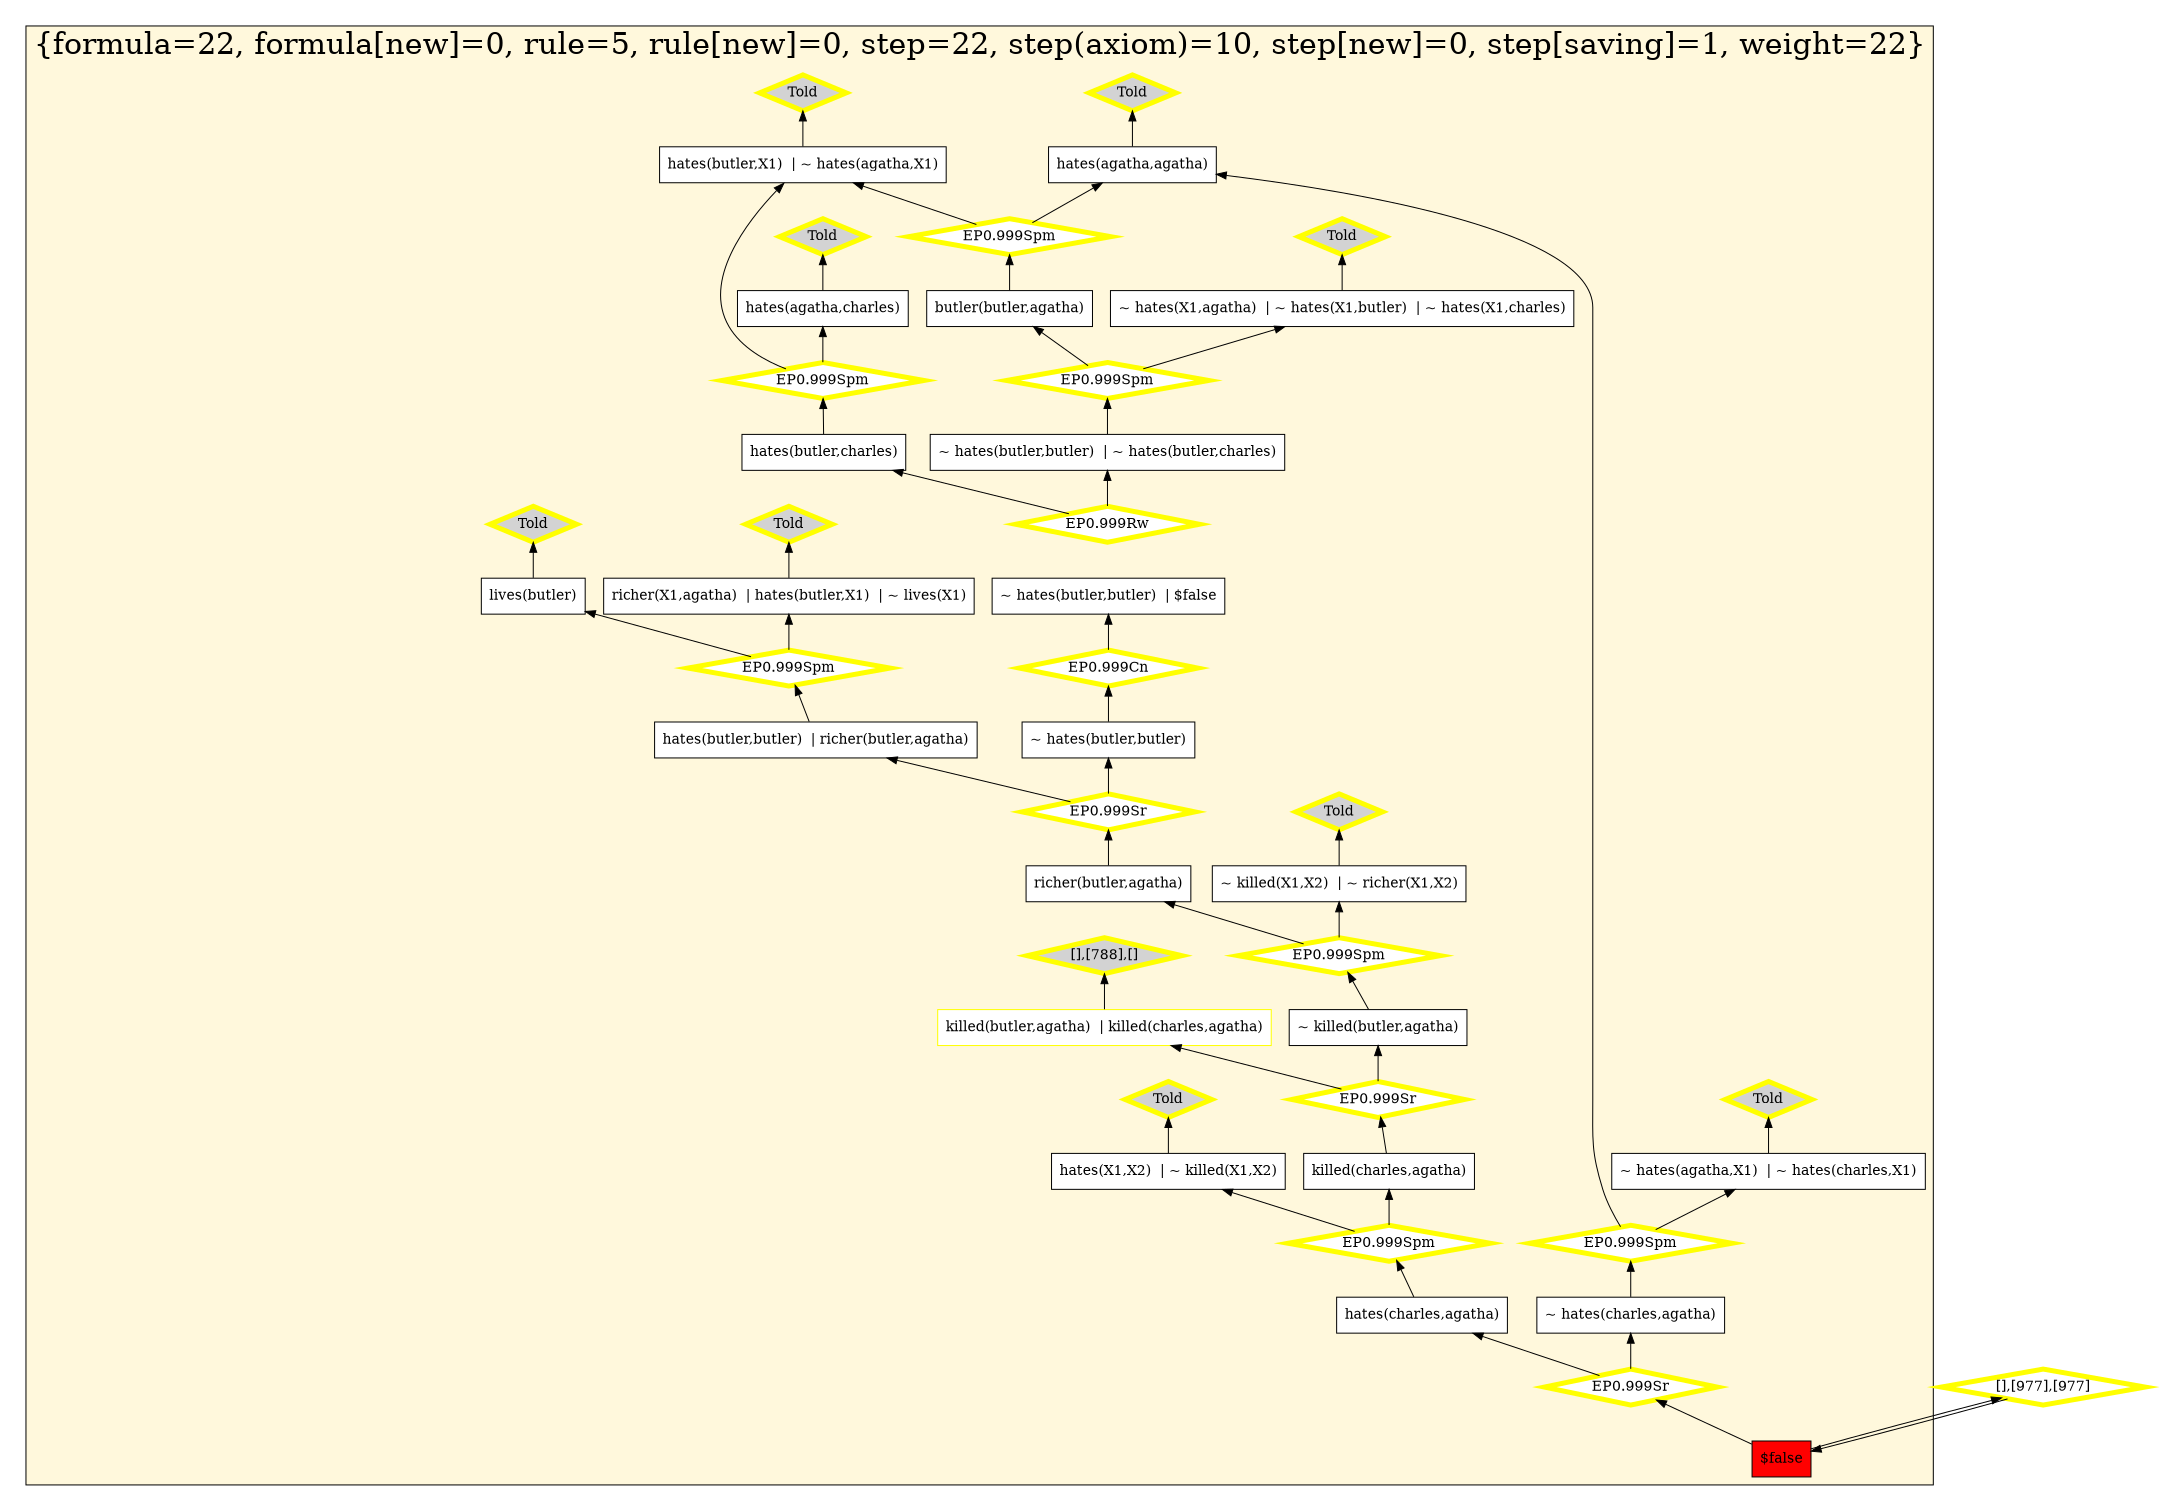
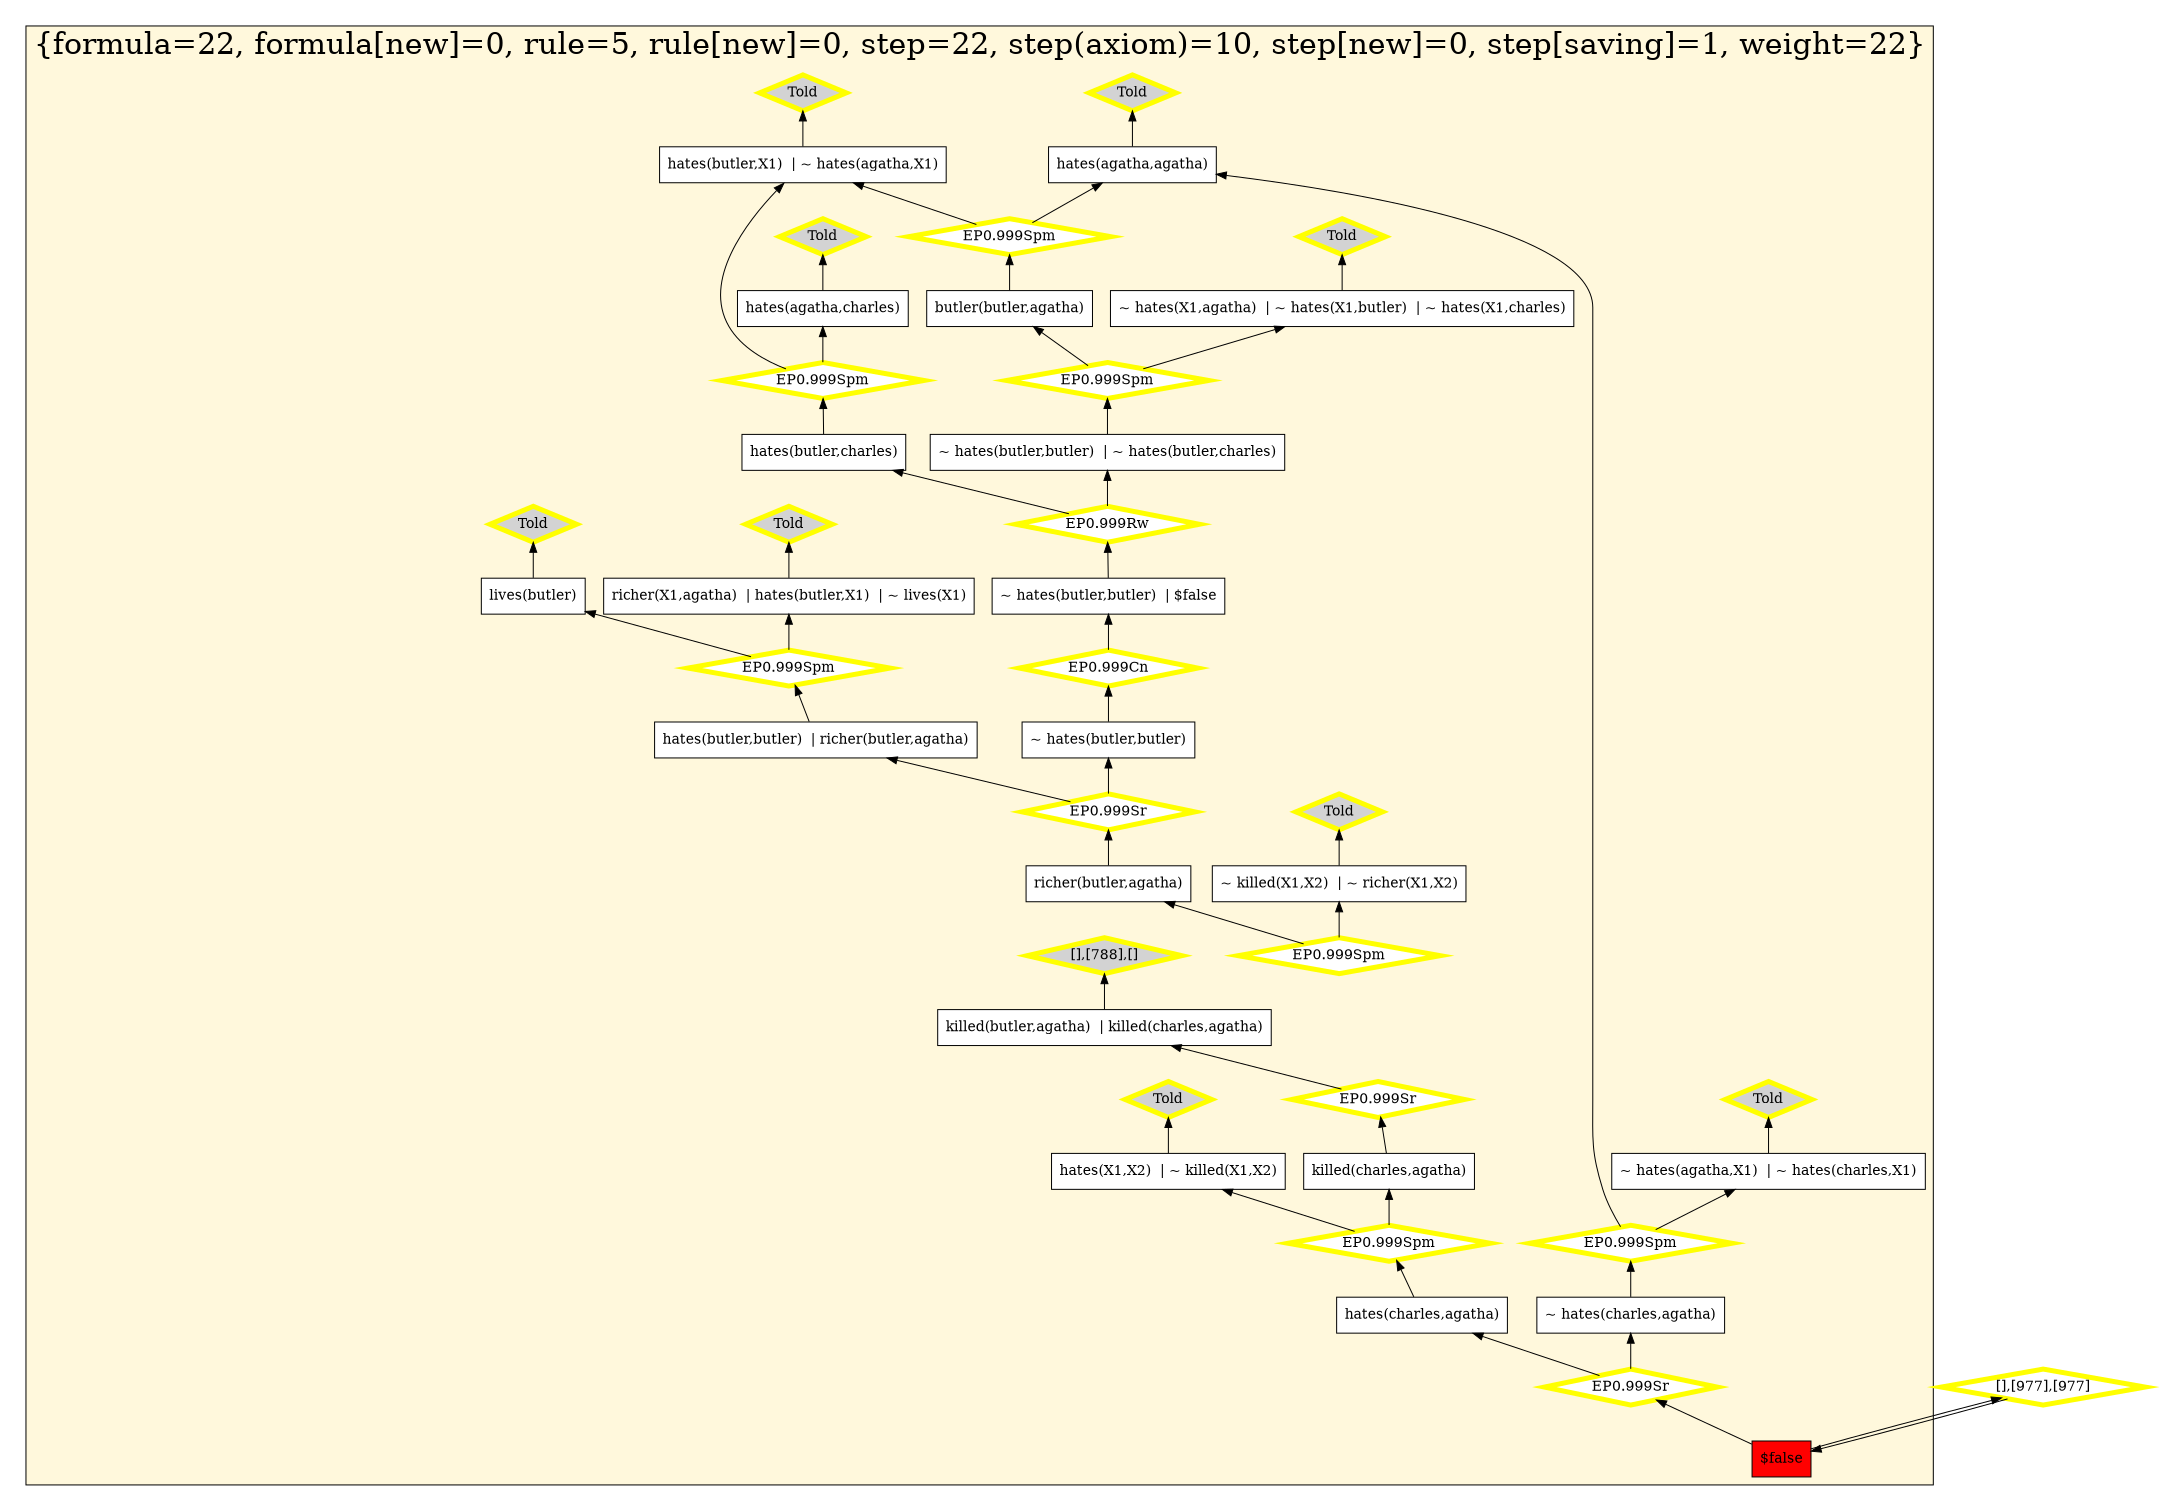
edge "~ hates(butler,butler)  | $false" -> "EP0.999Rw": added
node "killed(butler,agatha)  | killed(charles,agatha)": color yellow -> black
node "~ killed(butler,agatha)": removed
